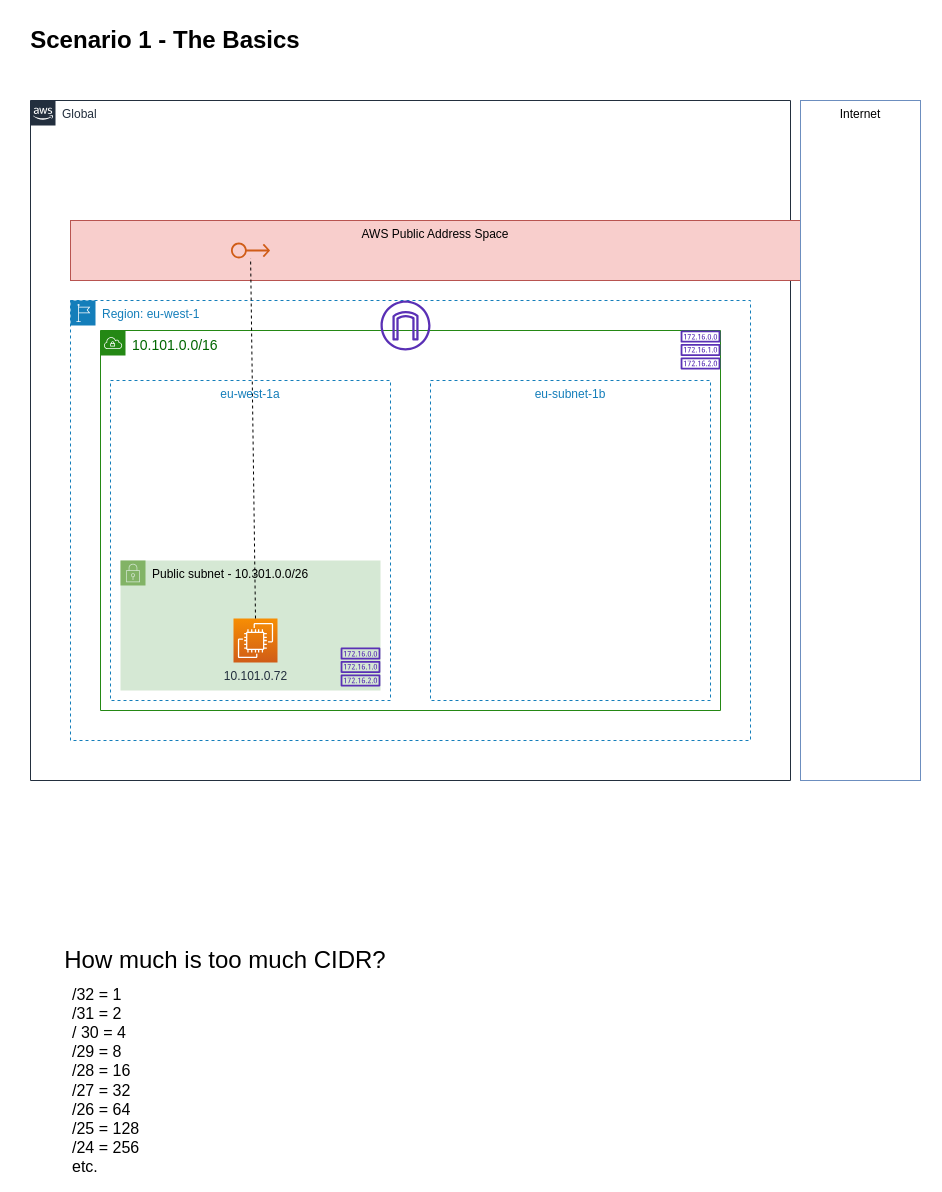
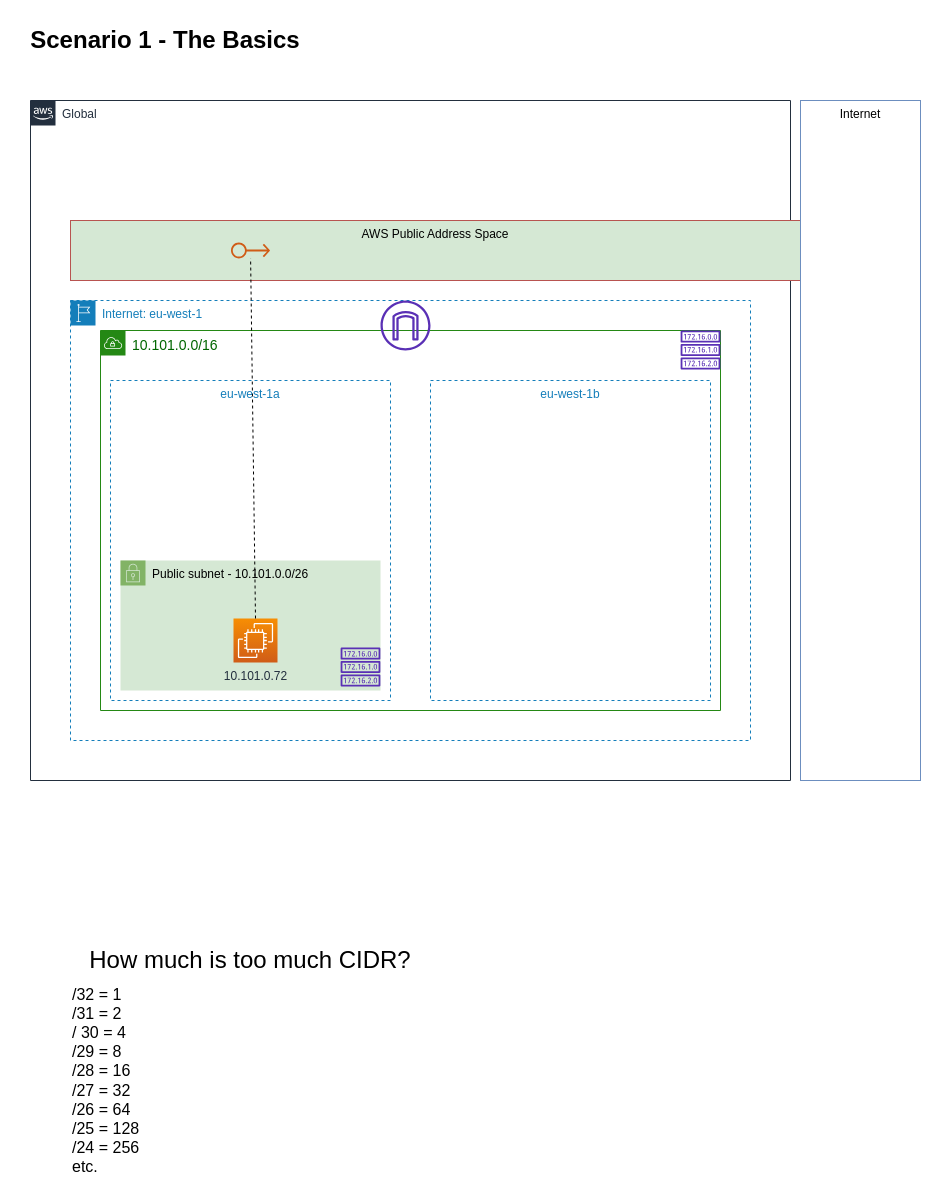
node "AWS Public Address Space": fillcolor #f8cecc -> #d5e8d4
node "Region: eu-west-1": label "Region: eu-west-1" -> "Internet: eu-west-1"
node "eu-subnet-1b": label "eu-subnet-1b" -> "eu-west-1b"
node "Public subnet - 10.301.0.0/26": label "Public subnet - 10.301.0.0/26" -> "Public subnet - 10.101.0.0/26"
node "How much is too much CIDR?": moved (226, 961) -> (251, 961)
